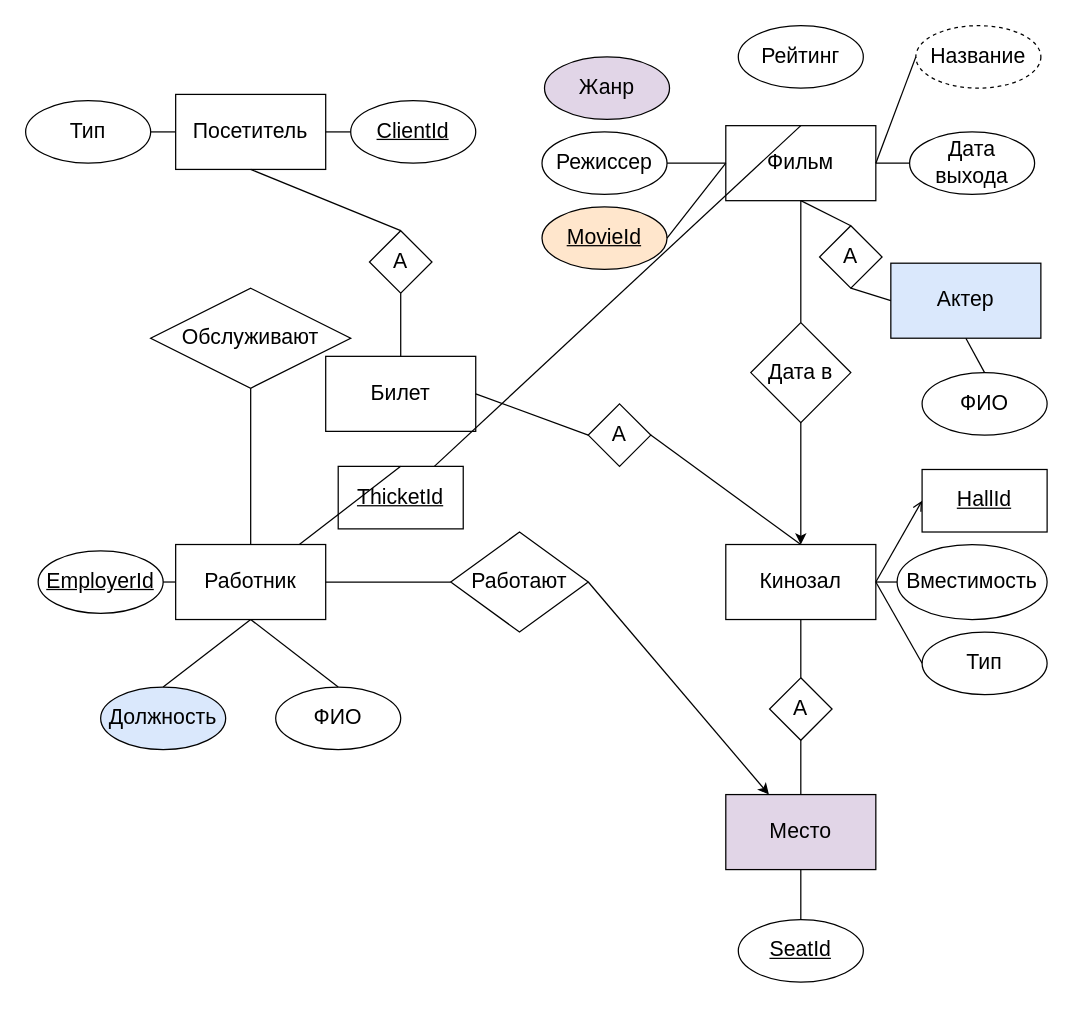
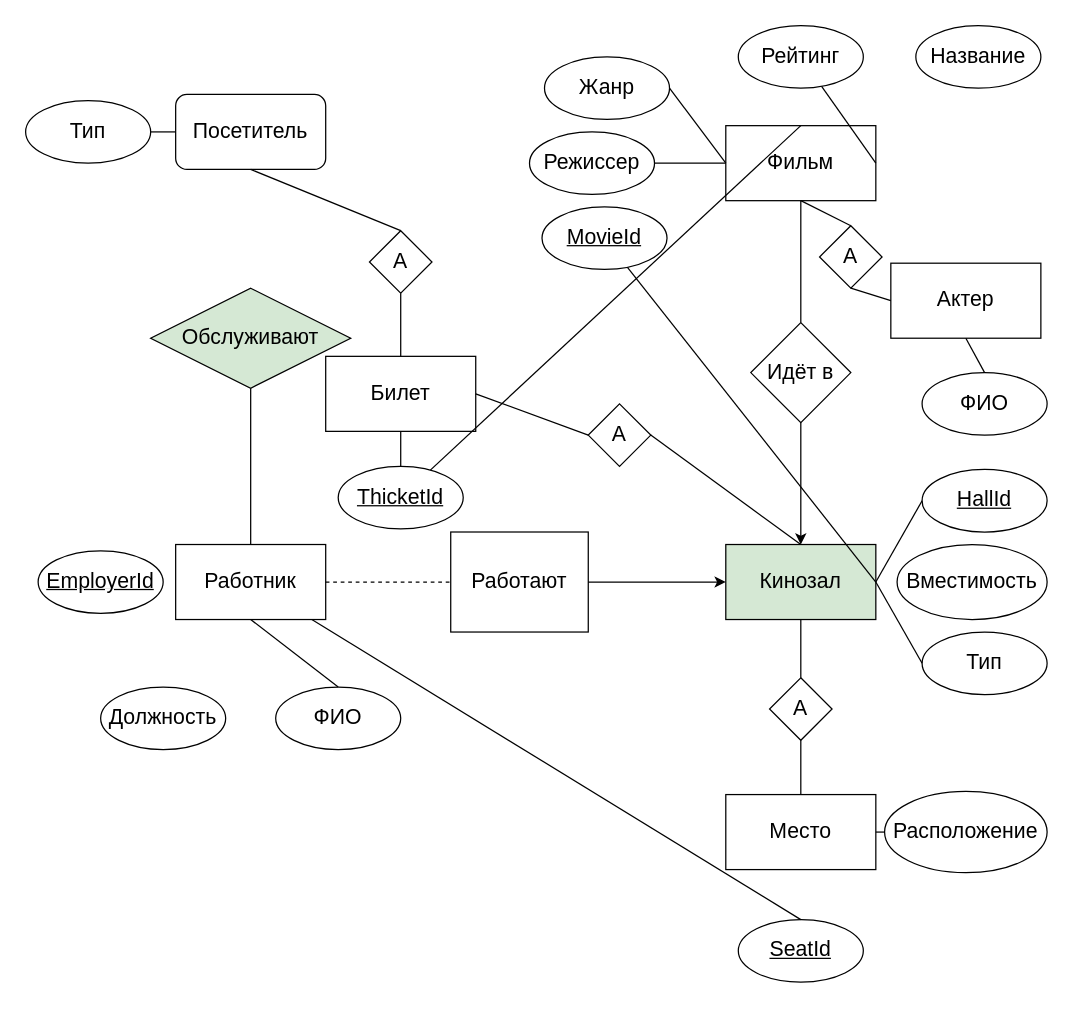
node "Название": style dashed -> solid
node "Жанр": fillcolor #e1d5e7 -> #ffffff
edge "Название" -- "Фильм": now "Рейтинг" -- "Фильм"
edge "Жанр" -- "Фильм": added
node "Посетитель": shape rectangle -> rounded rectangle
edge "Посетитель" -- "ClientId": removed
node "ClientId": removed
node "Режиссер": moved (604, 163) -> (592, 163)
edge "Фильм" -- "Дата выхода": removed
node "Дата выхода": removed
edge "Фильм" -- "MovieId": removed
node "MovieId": fillcolor #ffe6cc -> #ffffff
node "Актер": fillcolor #dae8fc -> #ffffff
node "Обслуживают": fillcolor #ffffff -> #d5e8d4
node "Дата в": label "Дата в" -> "Идёт в"
node "ThicketId": shape rectangle -> ellipse
node "HallId": shape rectangle -> ellipse
edge "ThicketId" -- "Работник": now "ThicketId" -- "Билет"
edge "Кинозал" -> "HallId": arrowhead open -> none
edge "EmployerId" -- "Работник": removed
edge "Работник" -- "Работают": style solid -> dashed
node "Работают": shape diamond -> rectangle
node "Кинозал": fillcolor #ffffff -> #d5e8d4
edge "Кинозал" -- "Вместимость": now "Кинозал" -- "MovieId"
edge "Работник" -- "Должность": removed
edge "Работают" -> "Место": now "Работают" -> "Кинозал"
node "Должность": fillcolor #dae8fc -> #ffffff
node "Место": fillcolor #e1d5e7 -> #ffffff
edge "Место" -- "Расположение": added
node "Расположение": added
edge "Место" -- "SeatId": now "Работник" -- "SeatId"
